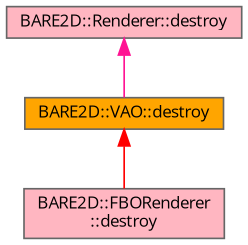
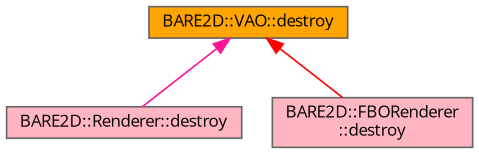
edge "BARE2D::VAO::destroy" -> "BARE2D::Renderer::destroy": reversed
